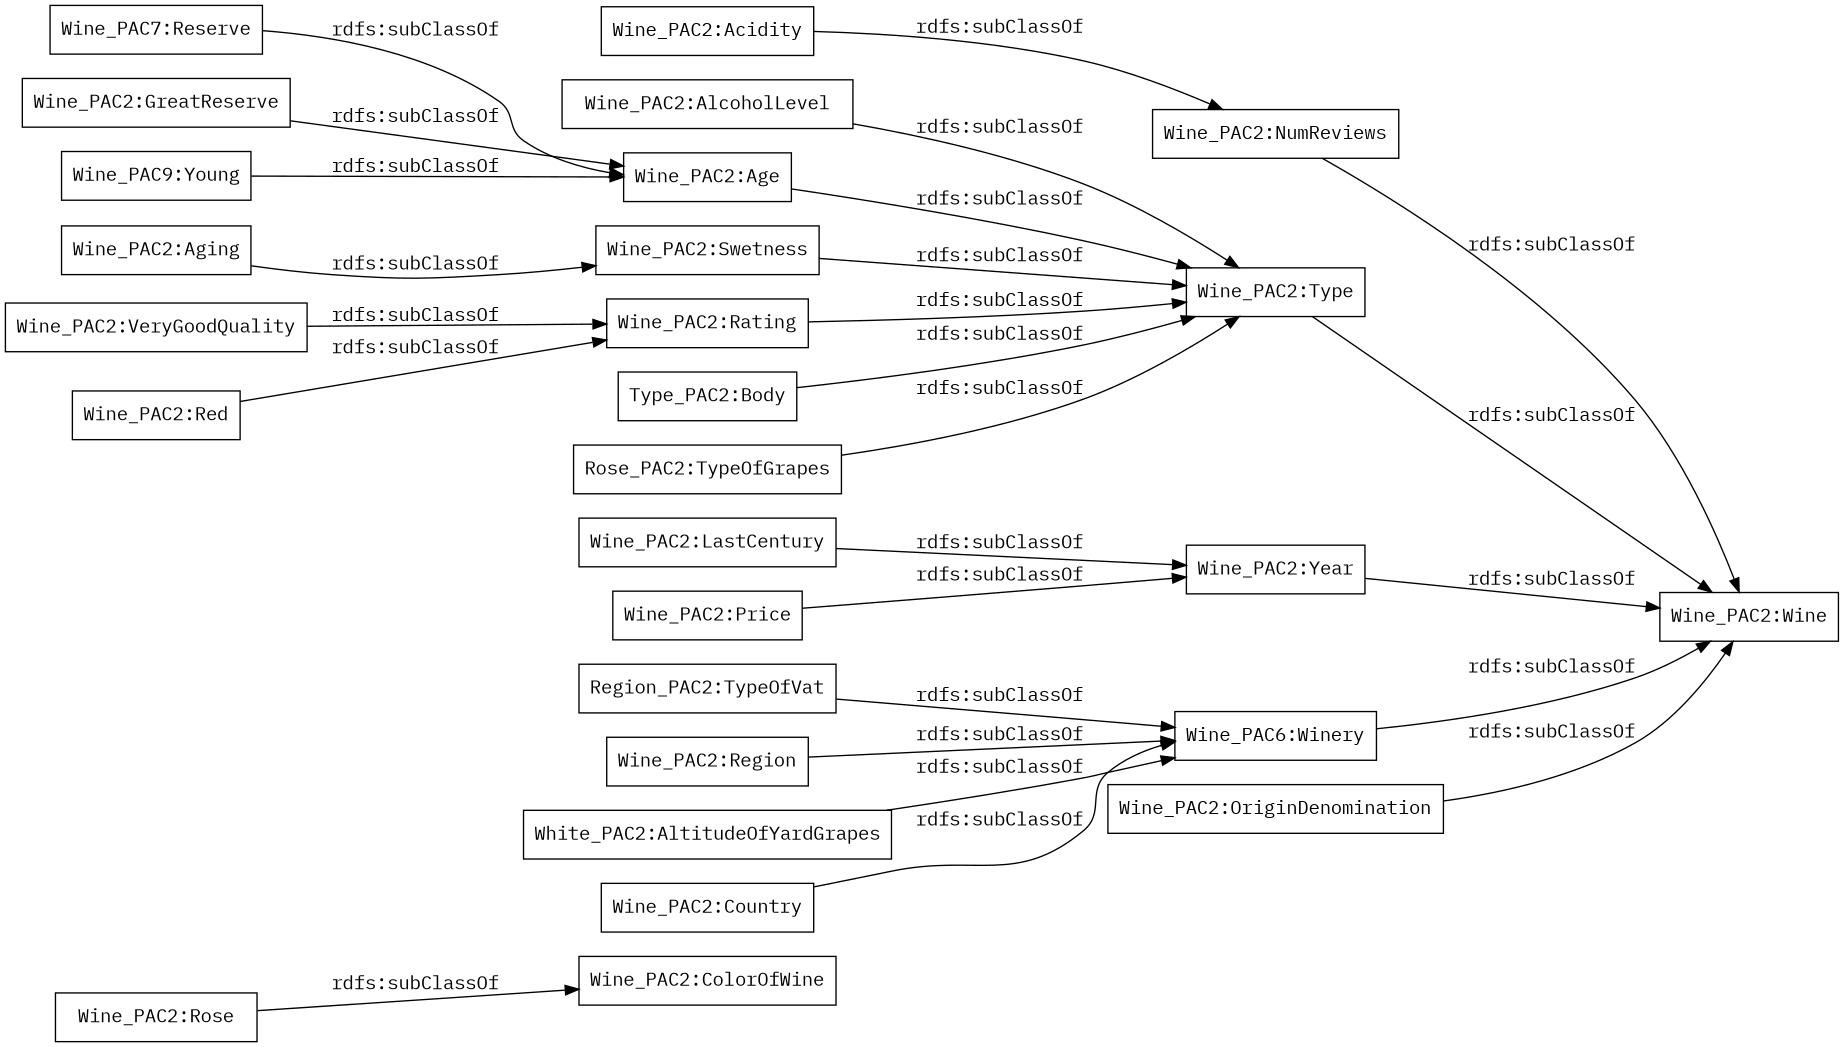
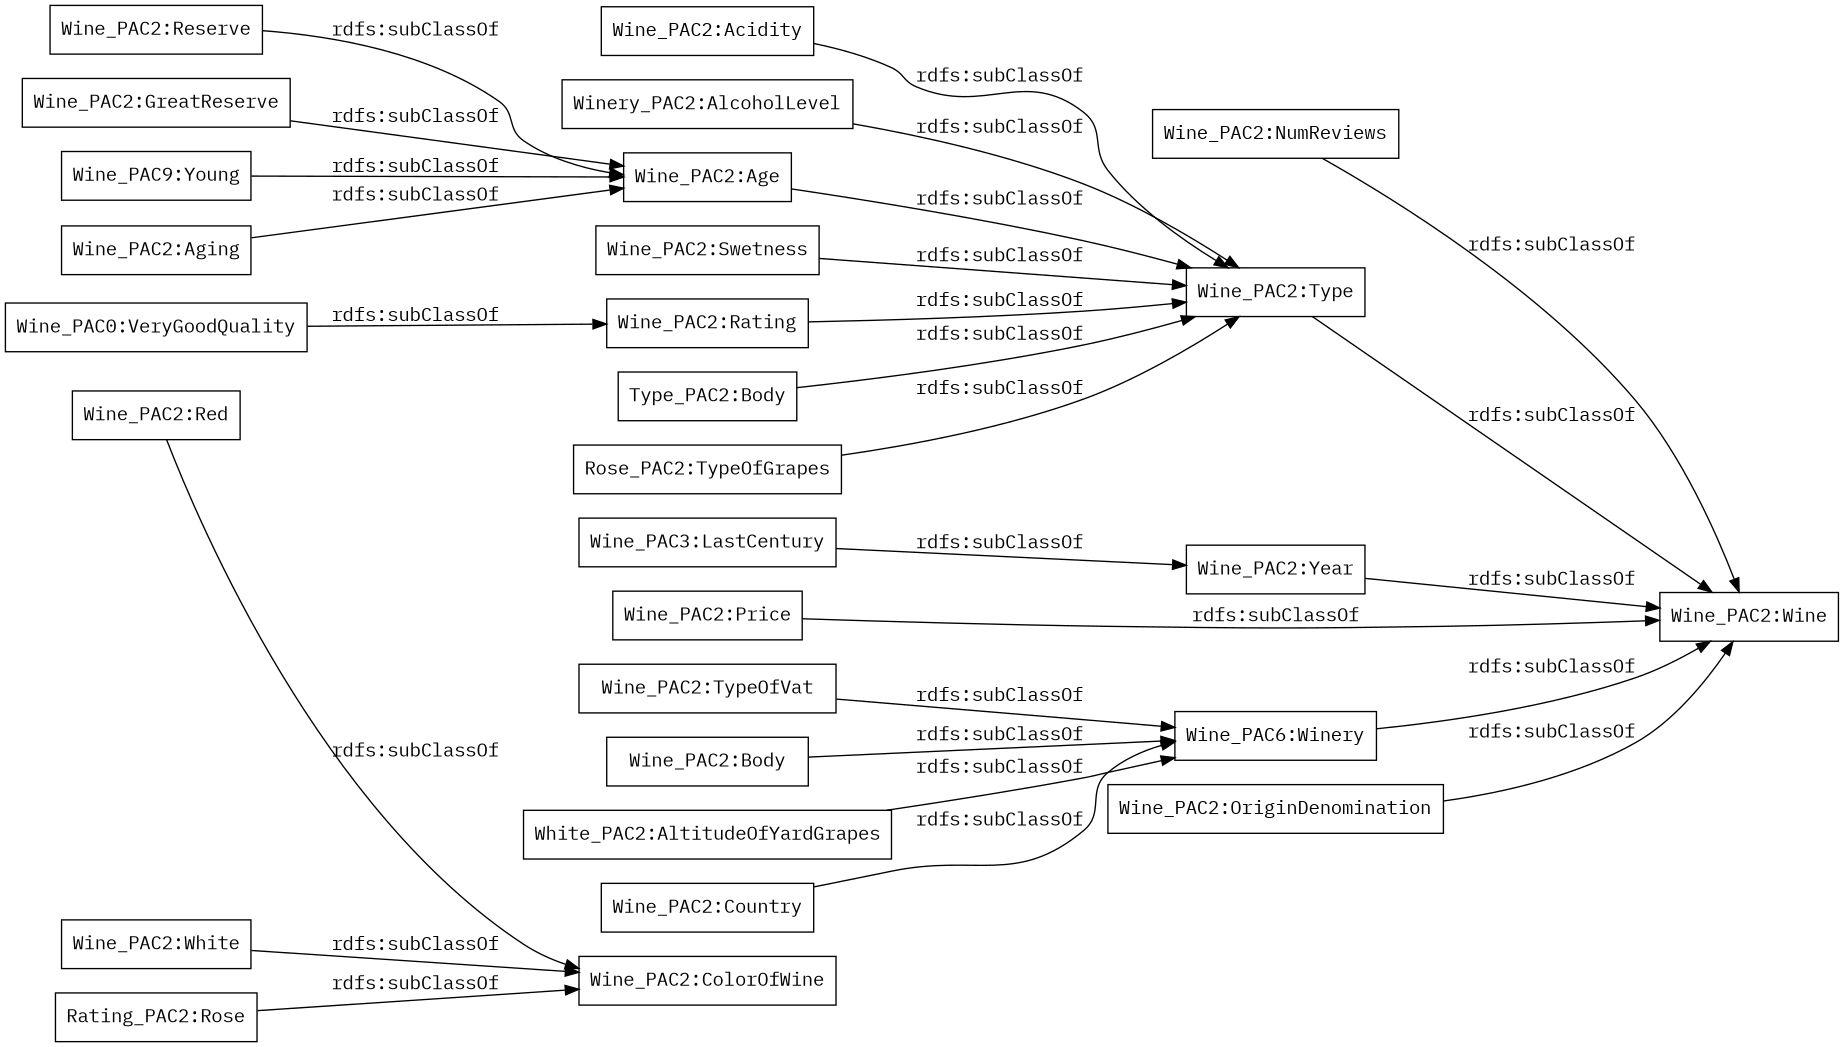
node "Wine_PAC7:Reserve": label "Wine_PAC7:Reserve" -> "Wine_PAC2:Reserve"
edge "Wine_PAC2:Acidity" -> "Wine_PAC2:NumReviews": now "Wine_PAC2:Acidity" -> "Wine_PAC2:Type"
node "Wine_PAC2:AlcoholLevel": label "Wine_PAC2:AlcoholLevel" -> "Winery_PAC2:AlcoholLevel"
edge "Wine_PAC2:Aging" -> "Wine_PAC2:Swetness": now "Wine_PAC2:Aging" -> "Wine_PAC2:Age"
node "Wine_PAC2:VeryGoodQuality": label "Wine_PAC2:VeryGoodQuality" -> "Wine_PAC0:VeryGoodQuality"
edge "Wine_PAC2:Red" -> "Wine_PAC2:Rating": now "Wine_PAC2:Red" -> "Wine_PAC2:ColorOfWine"
node "Wine_PAC2:LastCentury": label "Wine_PAC2:LastCentury" -> "Wine_PAC3:LastCentury"
edge "Wine_PAC2:Price" -> "Wine_PAC2:Year": now "Wine_PAC2:Price" -> "Wine_PAC2:Wine"
node "Region_PAC2:TypeOfVat": label "Region_PAC2:TypeOfVat" -> "Wine_PAC2:TypeOfVat"
node "Wine_PAC2:Region": label "Wine_PAC2:Region" -> "Wine_PAC2:Body"
node "Wine_PAC2:White": added
node "Wine_PAC2:Rose": label "Wine_PAC2:Rose" -> "Rating_PAC2:Rose"
